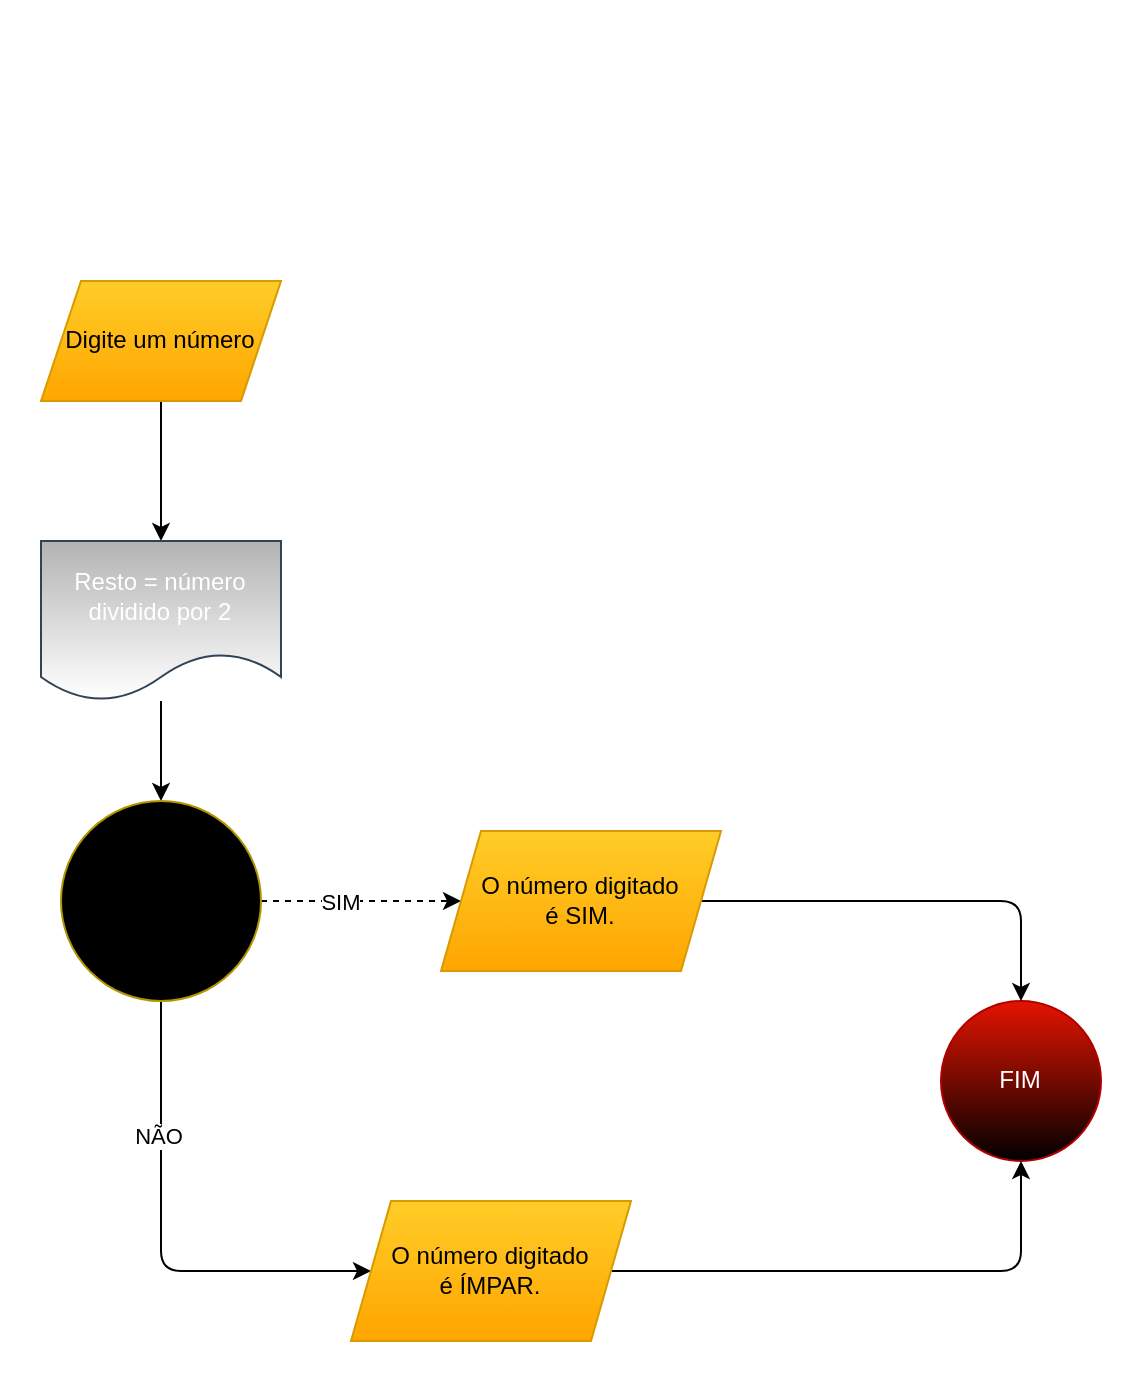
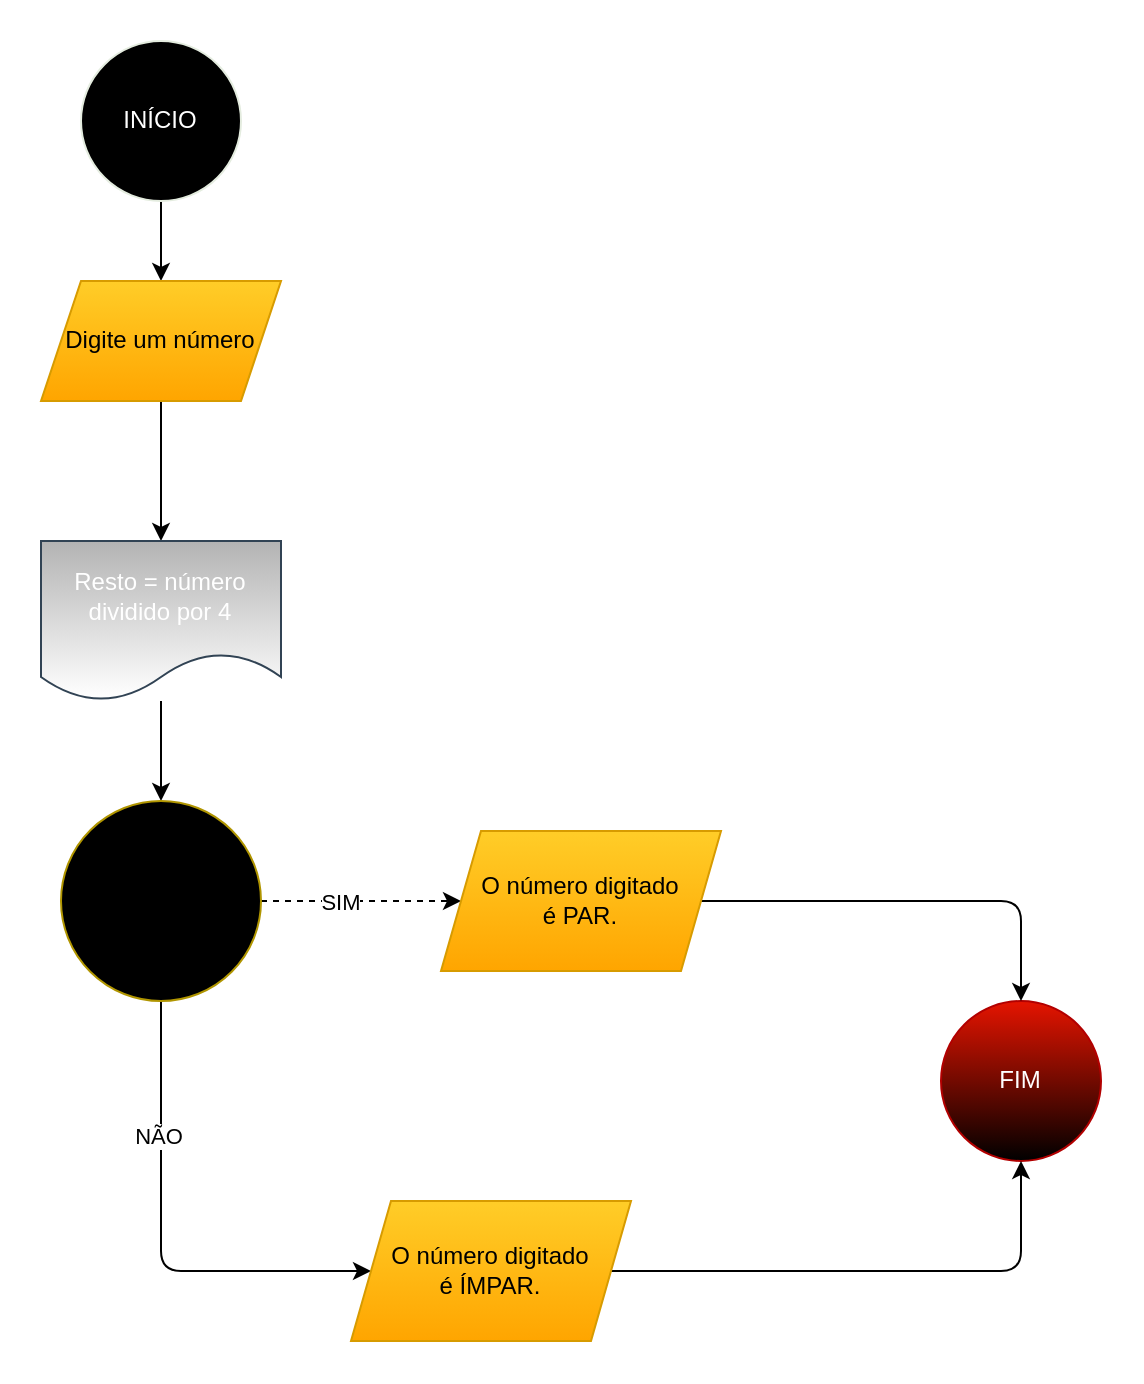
node "INÍCIO": added
edge "INÍCIO" -> "Digite um número": added
node "Resto = número dividido por 2": label "Resto = número dividido por 2" -> "Resto = número dividido por 4"
node "O número digitado é SIM.": label "O número digitado é SIM." -> "O número digitado é PAR."
